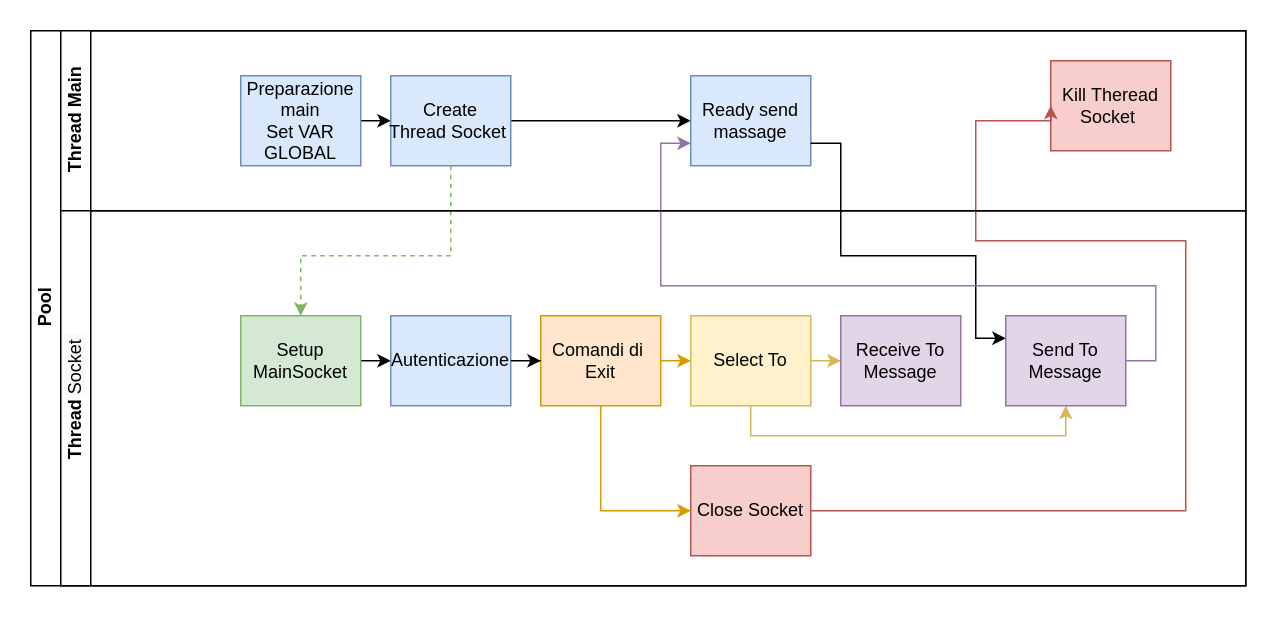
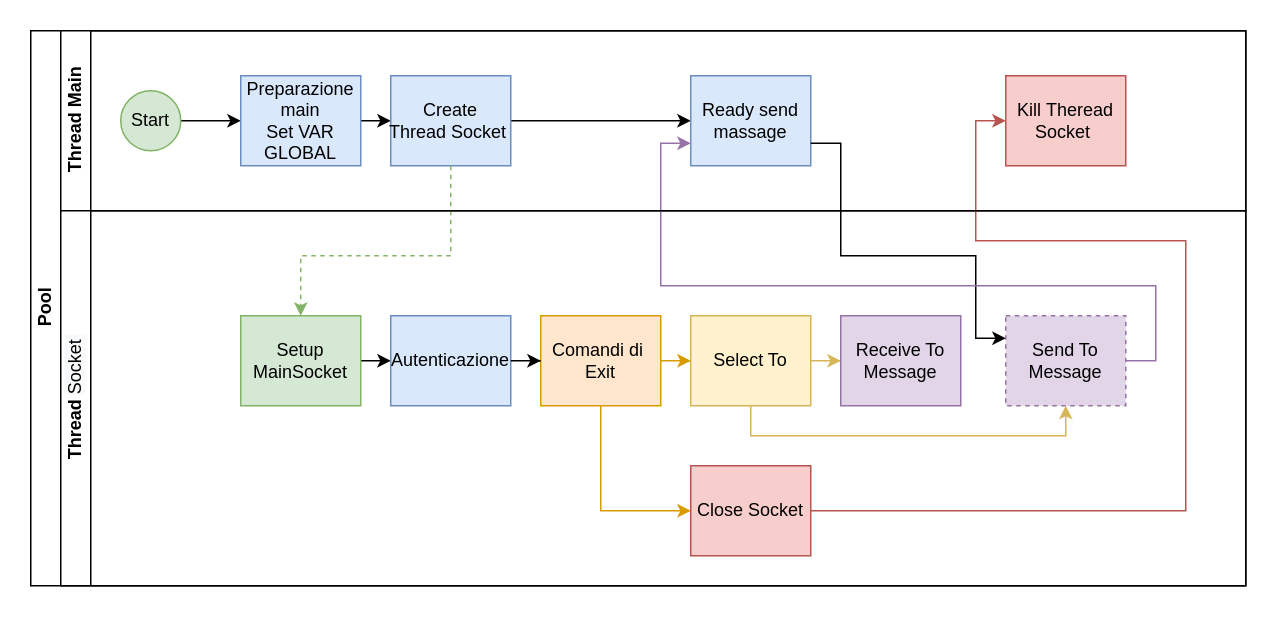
node "Kill Theread Socket": moved (1111, 106) -> (1066, 121)
node "Start": added
edge "Start" -> "PreparazionemainSet VAR GLOBAL": added
node "Send To Message": style solid -> dashed
